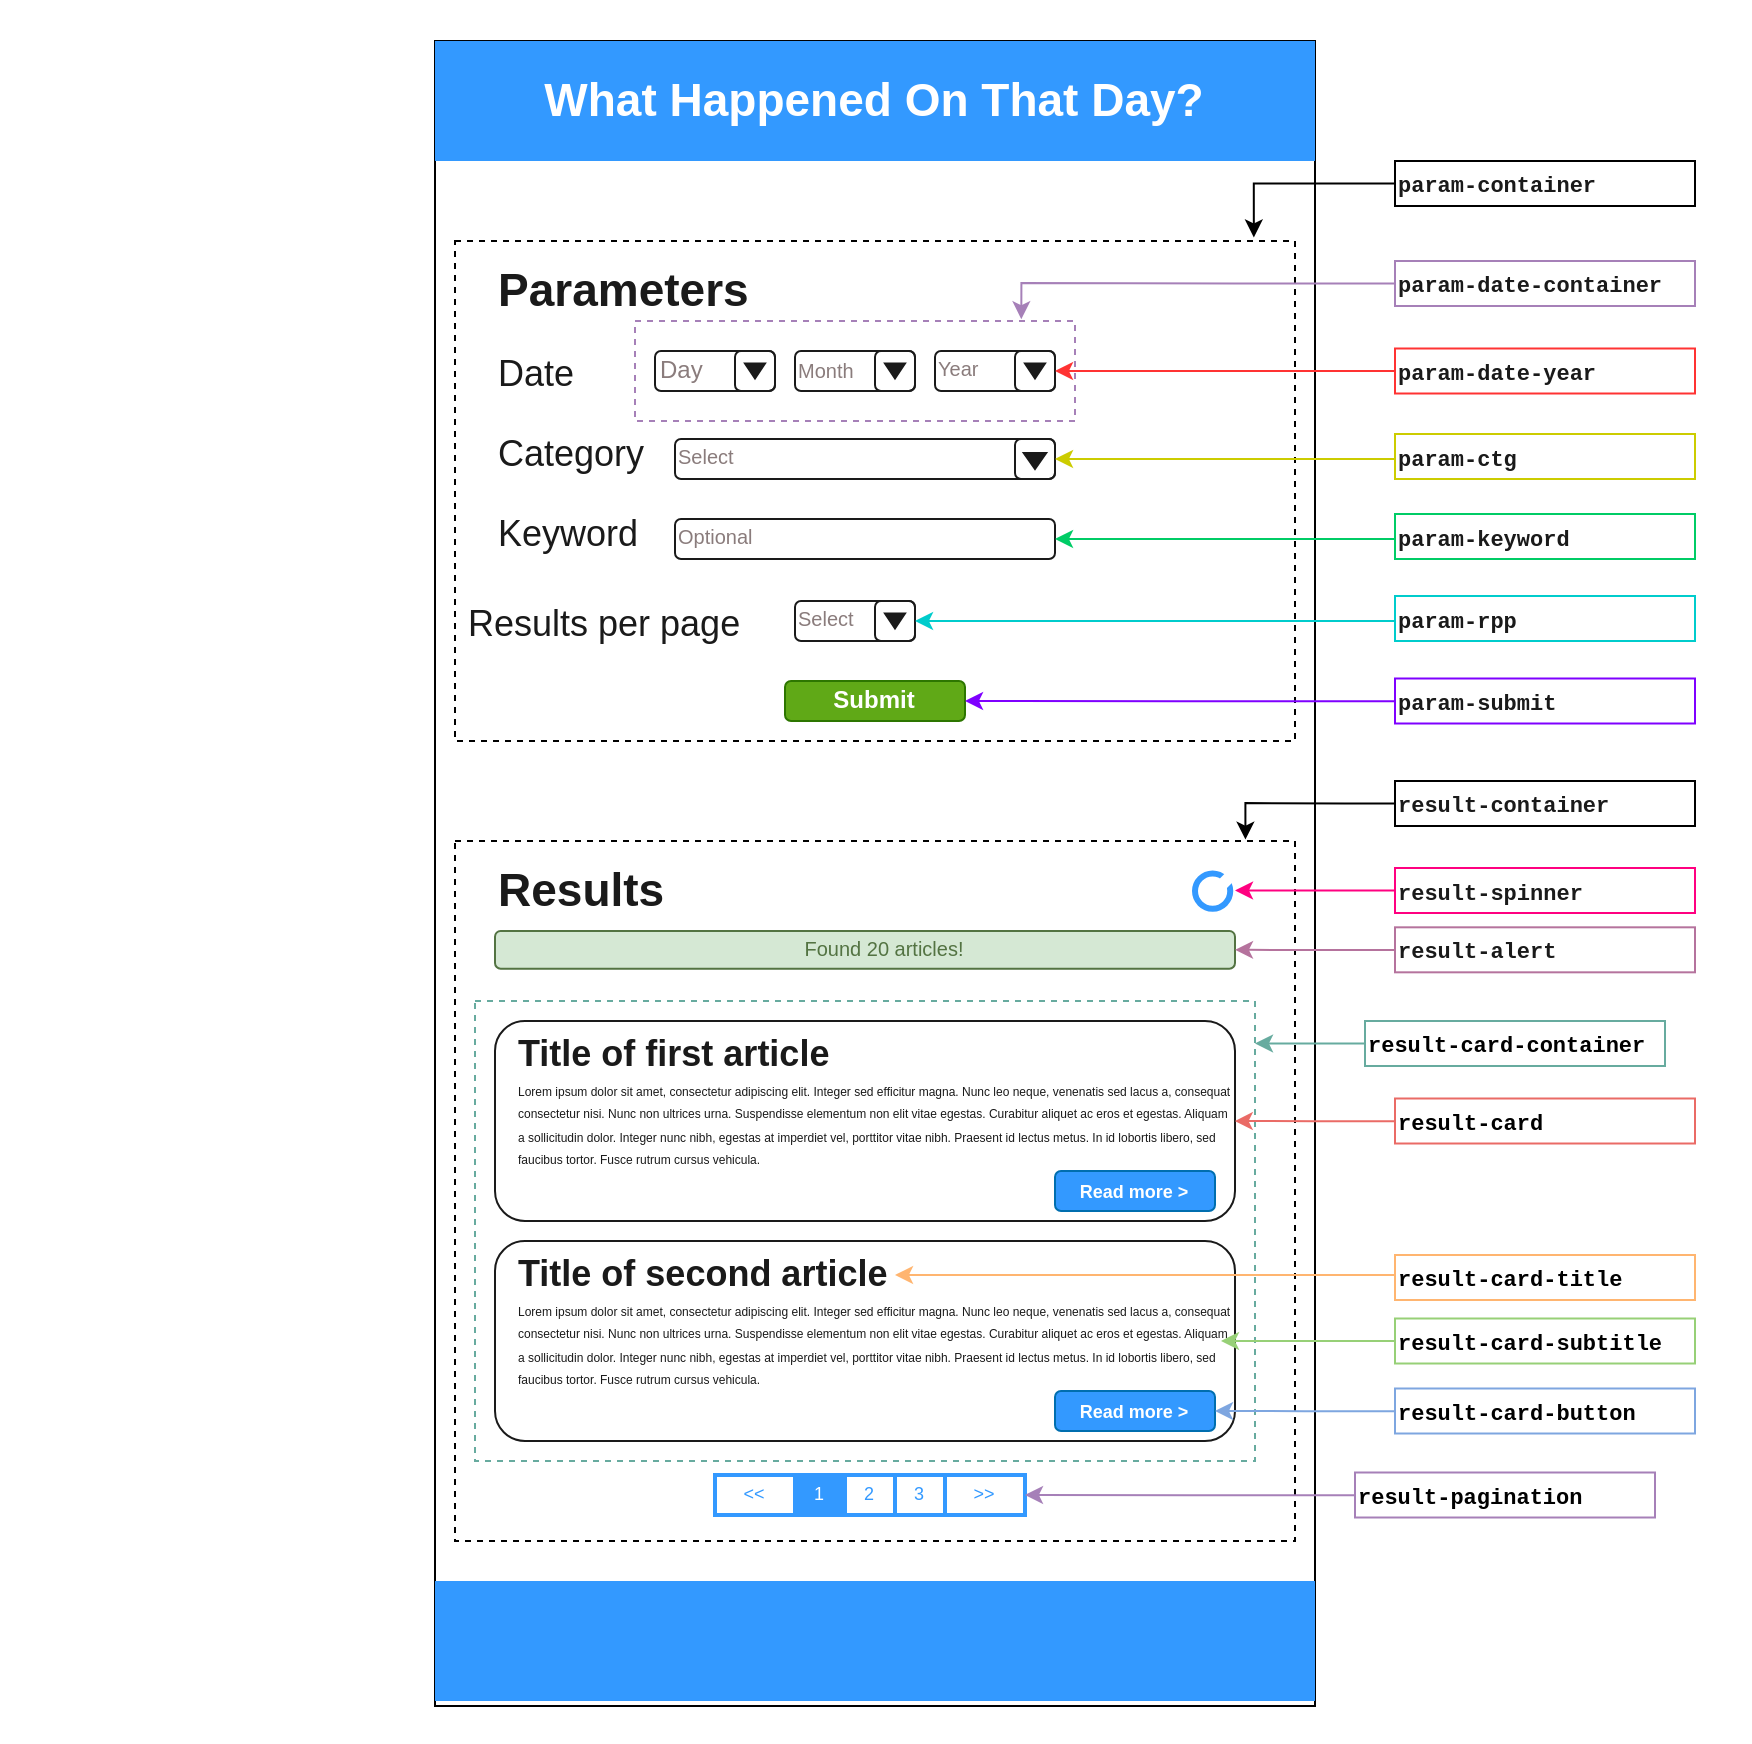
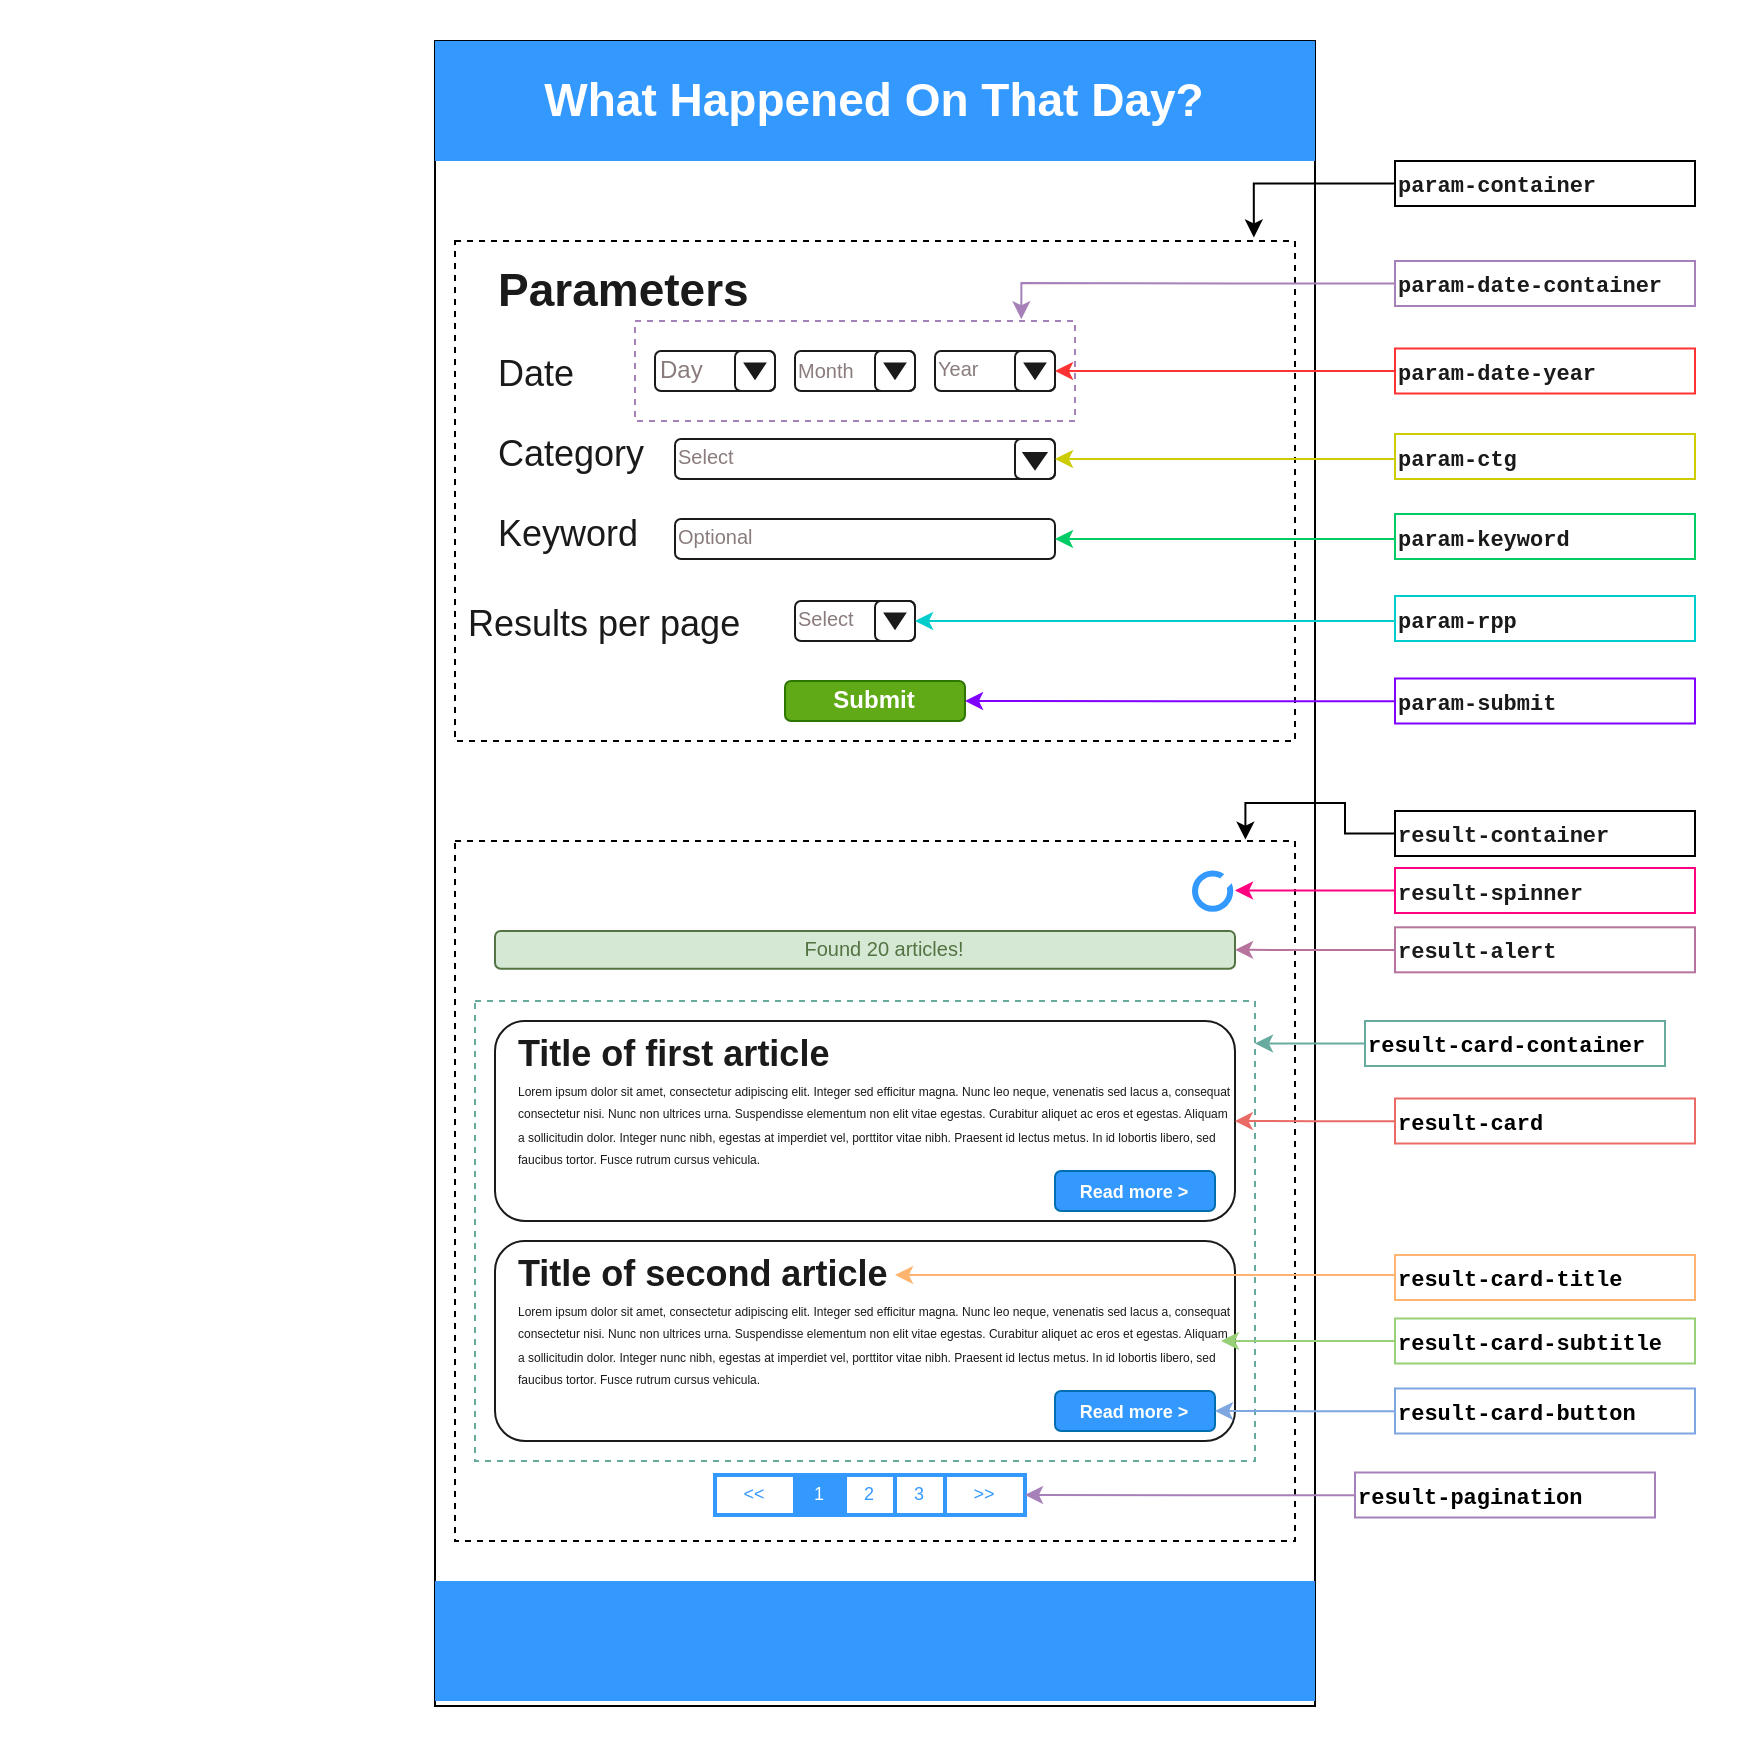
node "result-container": moved (1545, 804) -> (1545, 834)
node "Results": removed
